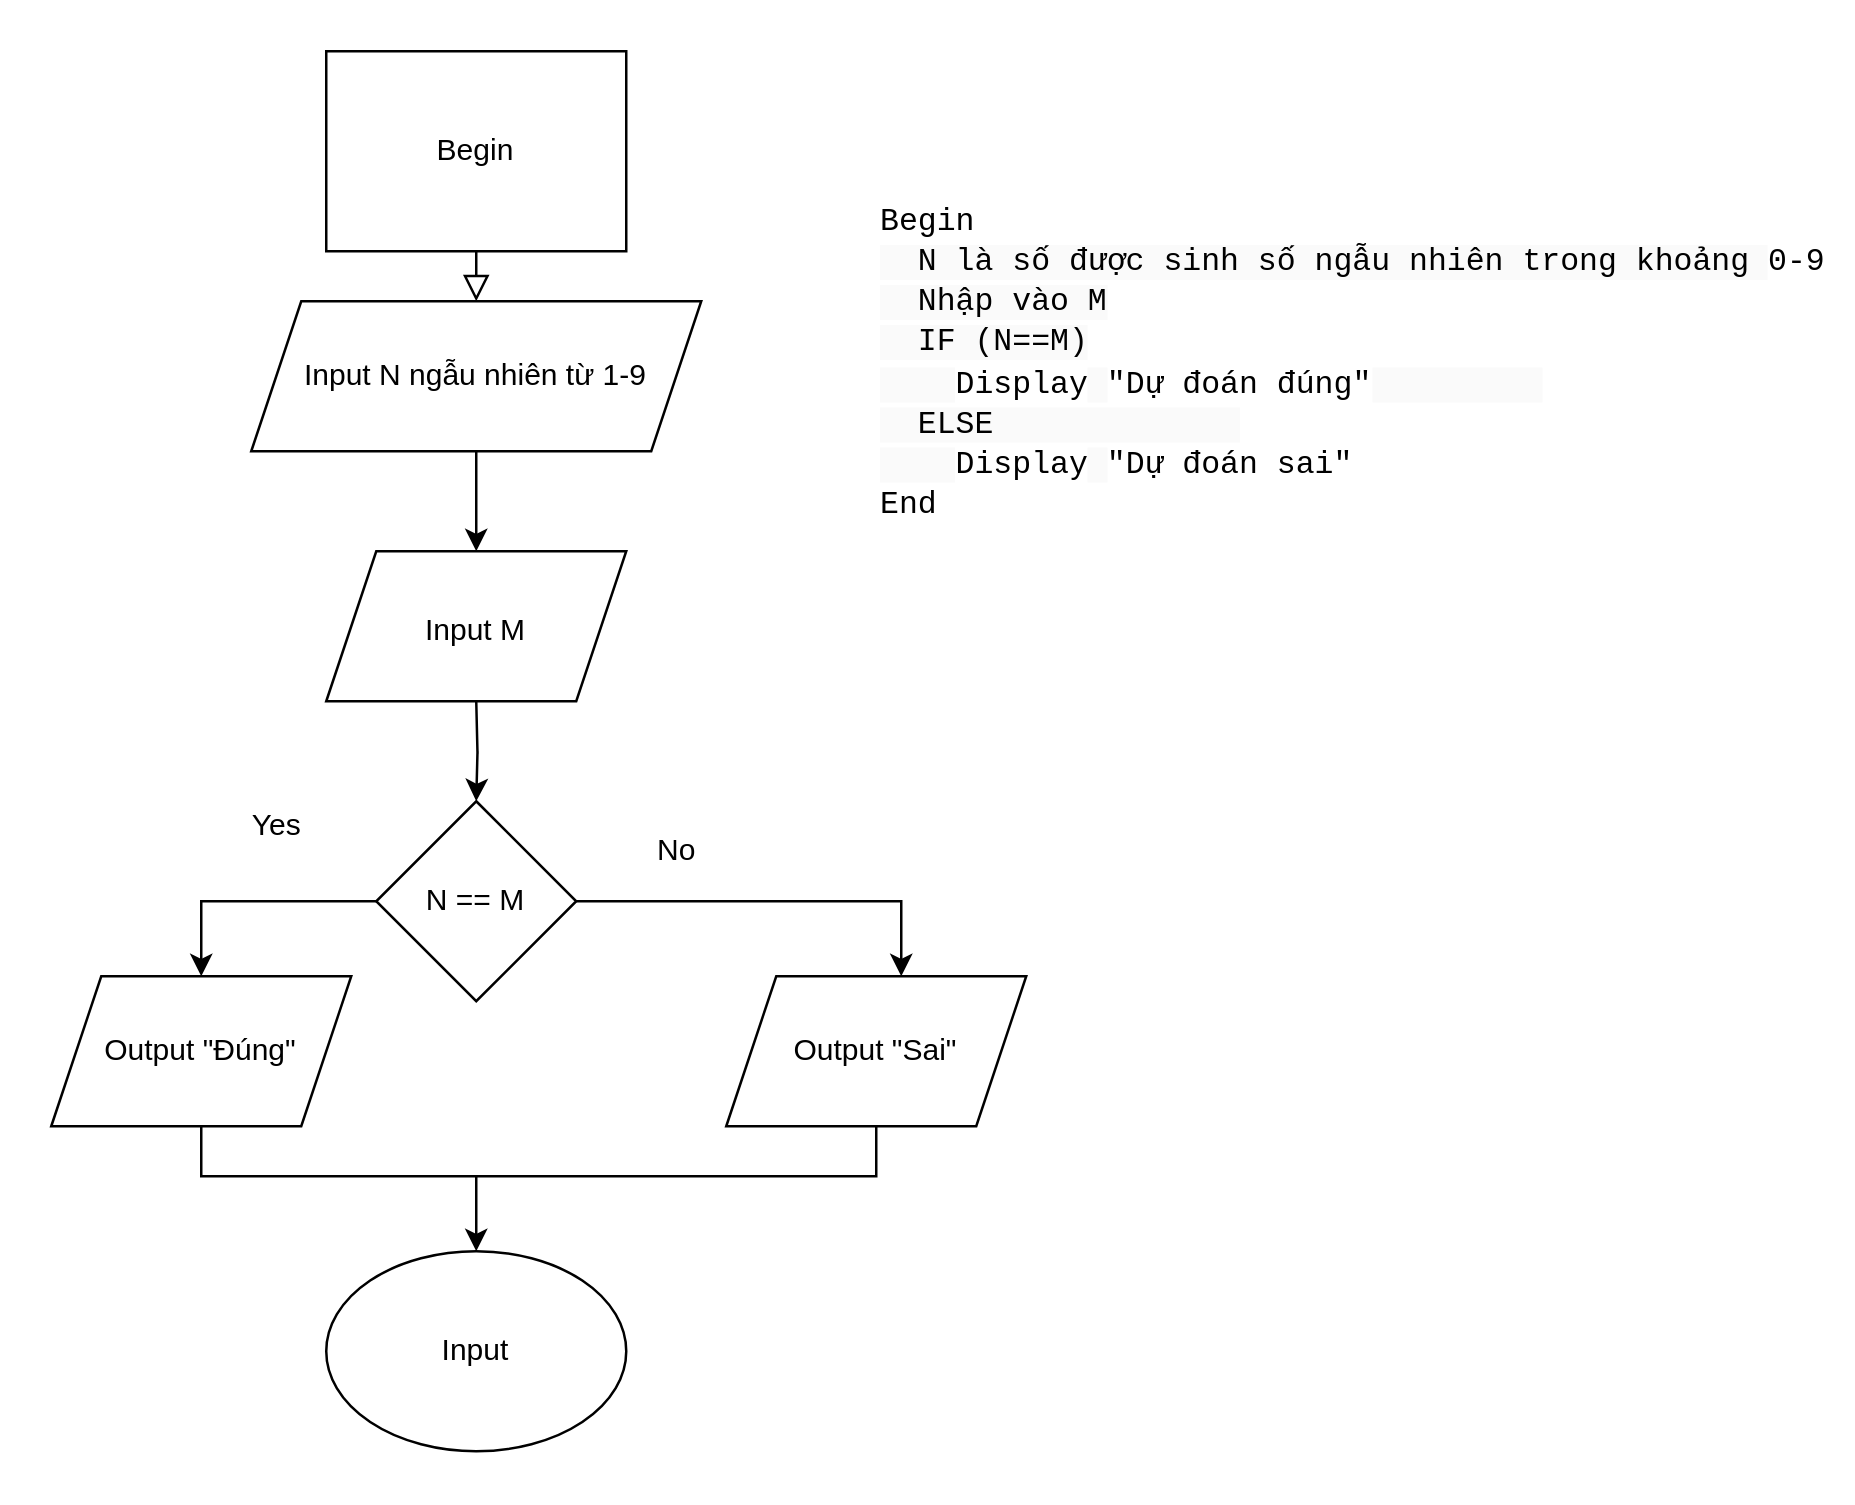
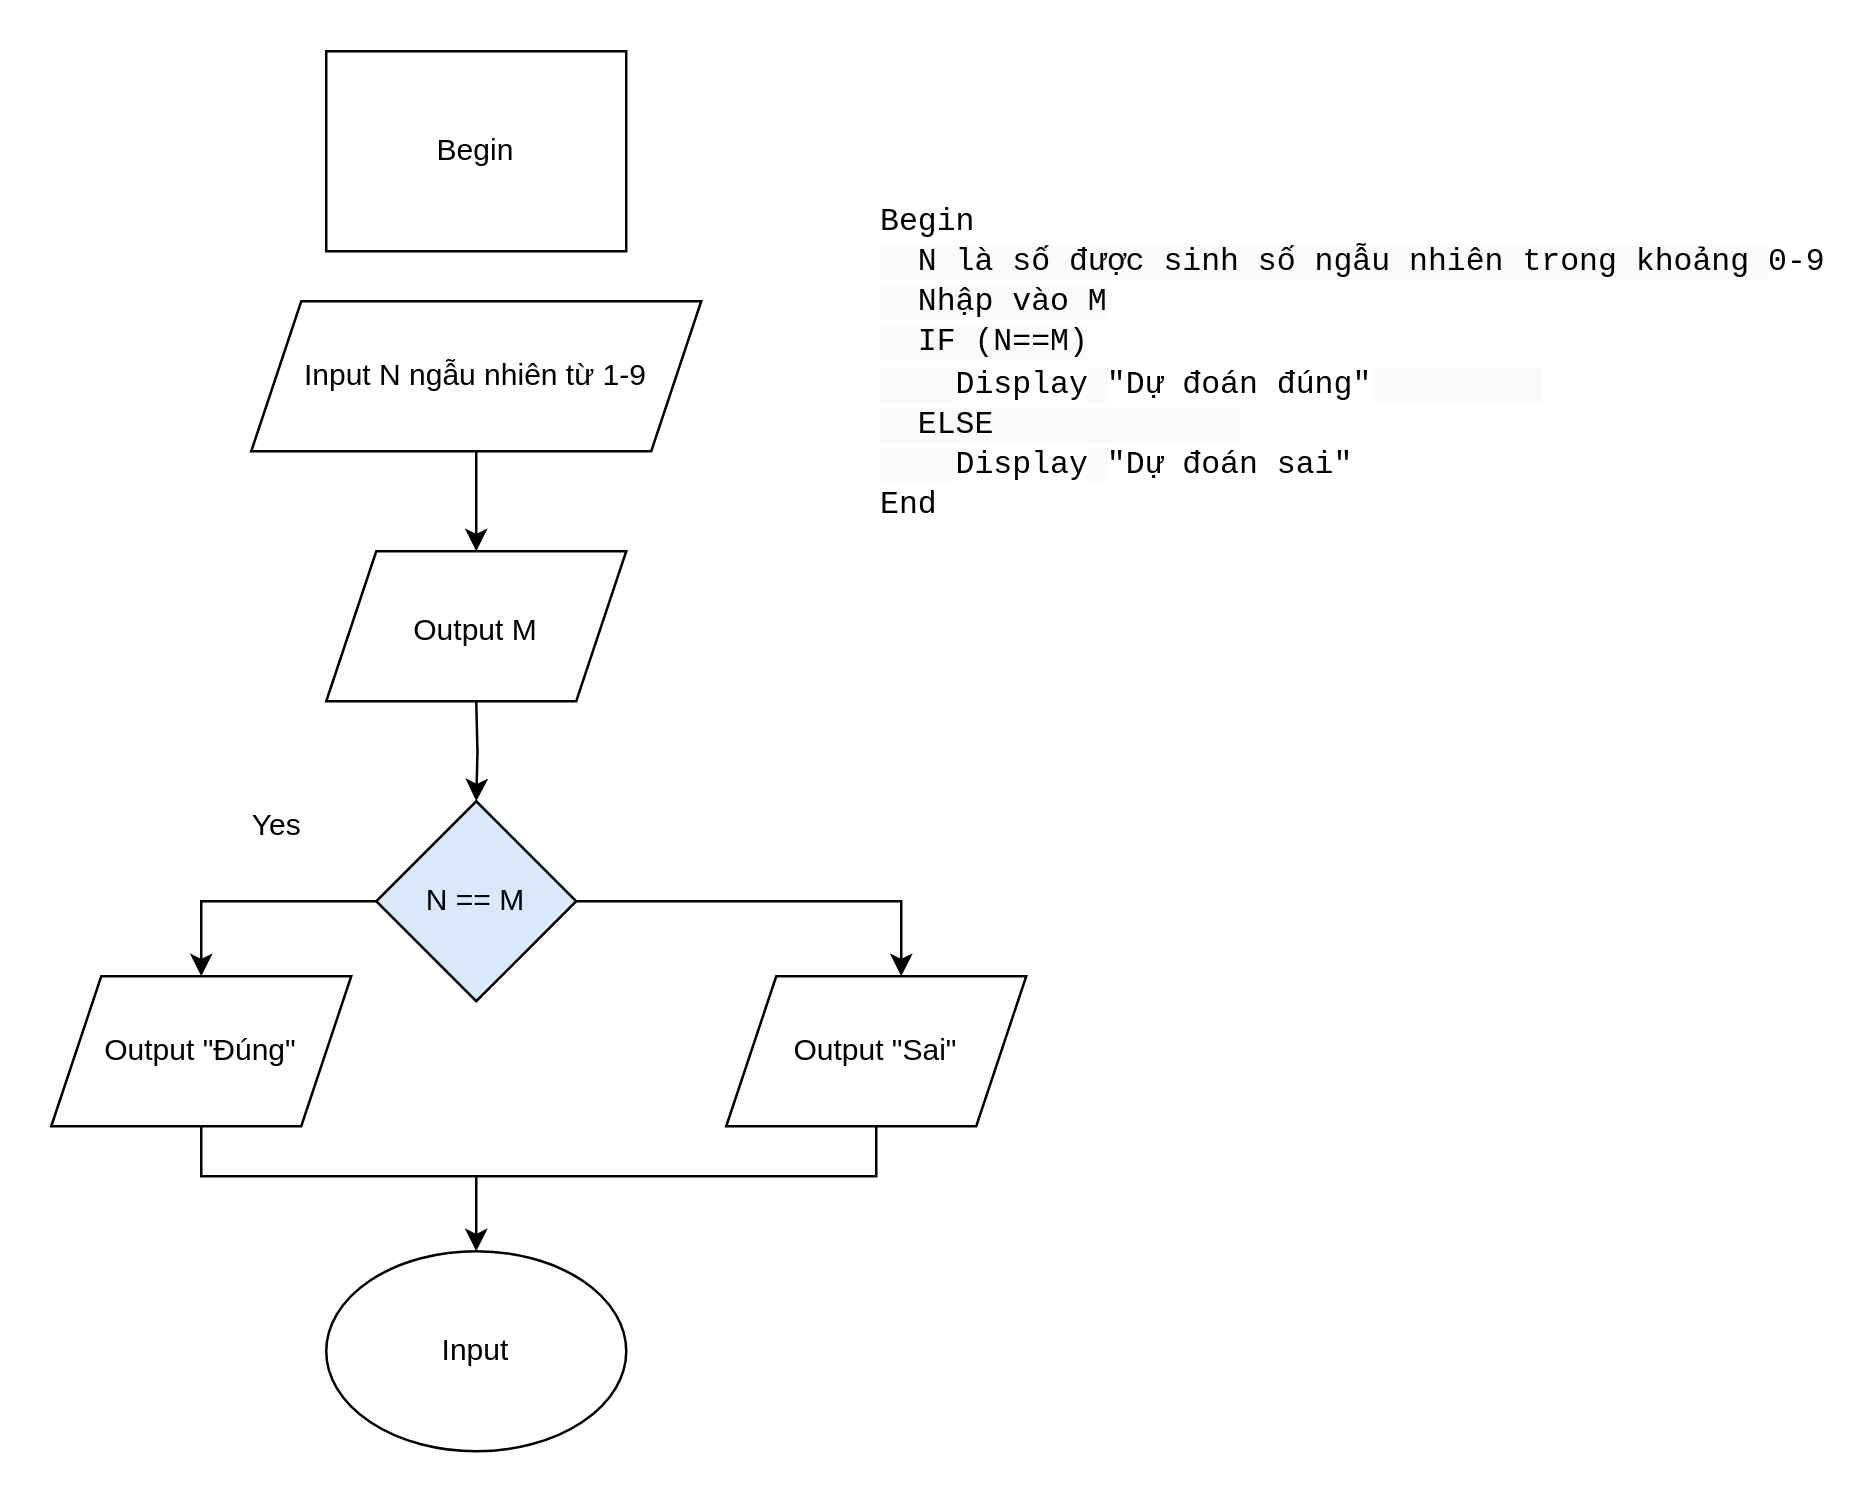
edge "Begin" -> "Input N ngẫu nhiên từ 1-9": removed
node "Input M": label "Input M" -> "Output M"
node "No": removed
node "N == M": fillcolor #ffffff -> #dae8fc
